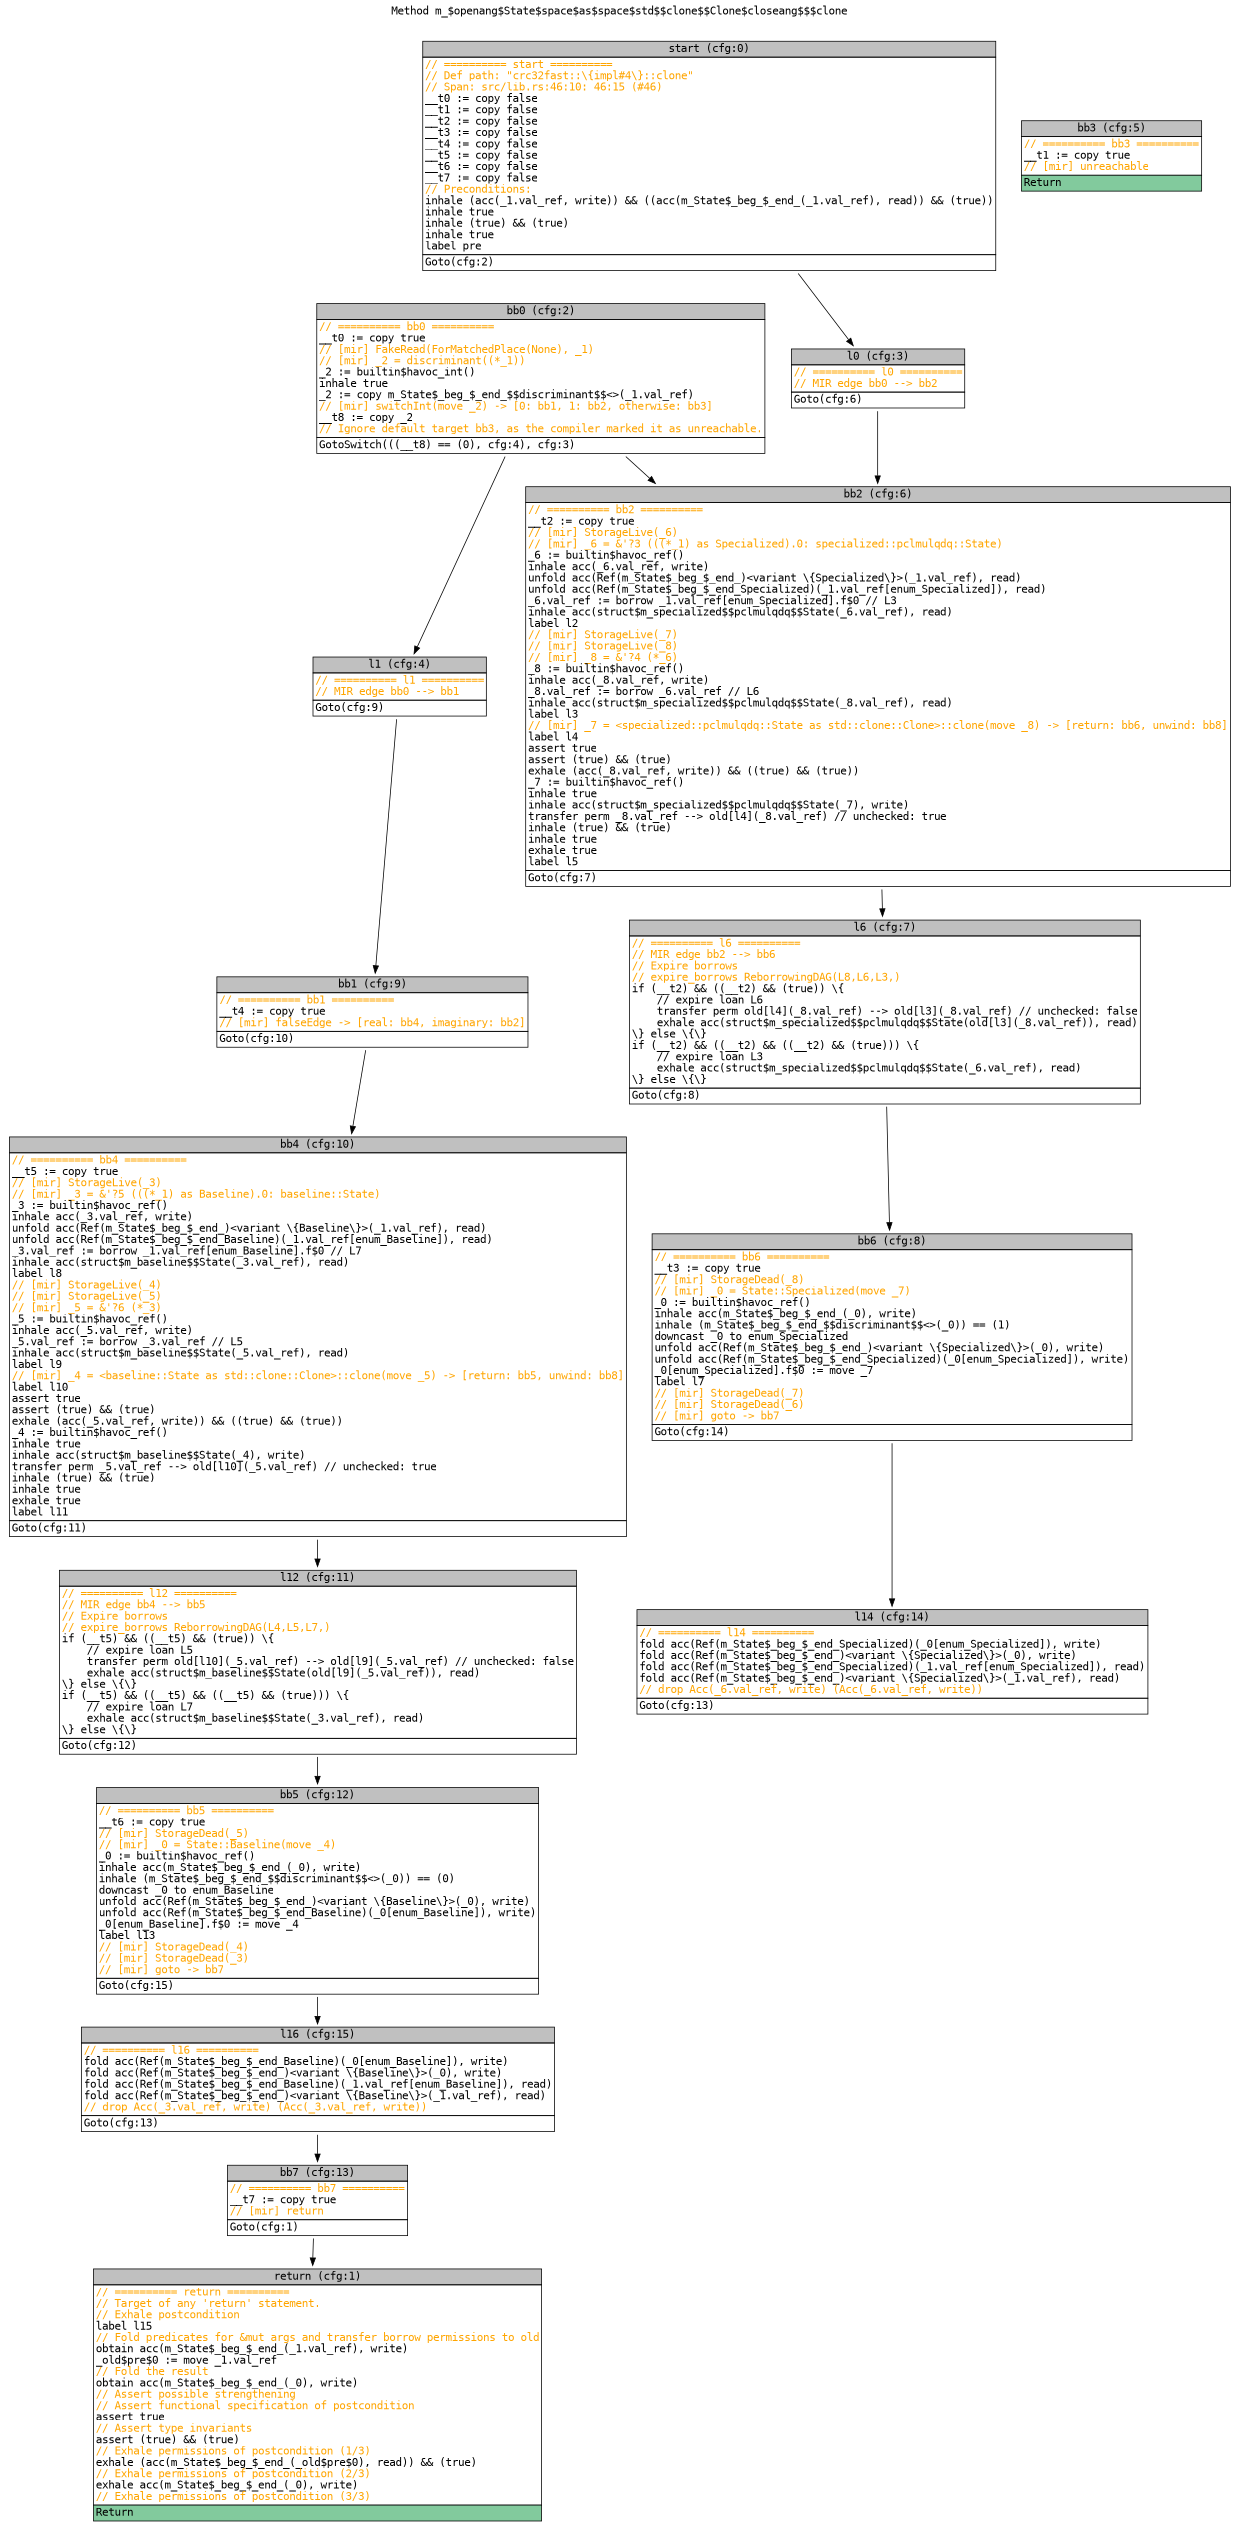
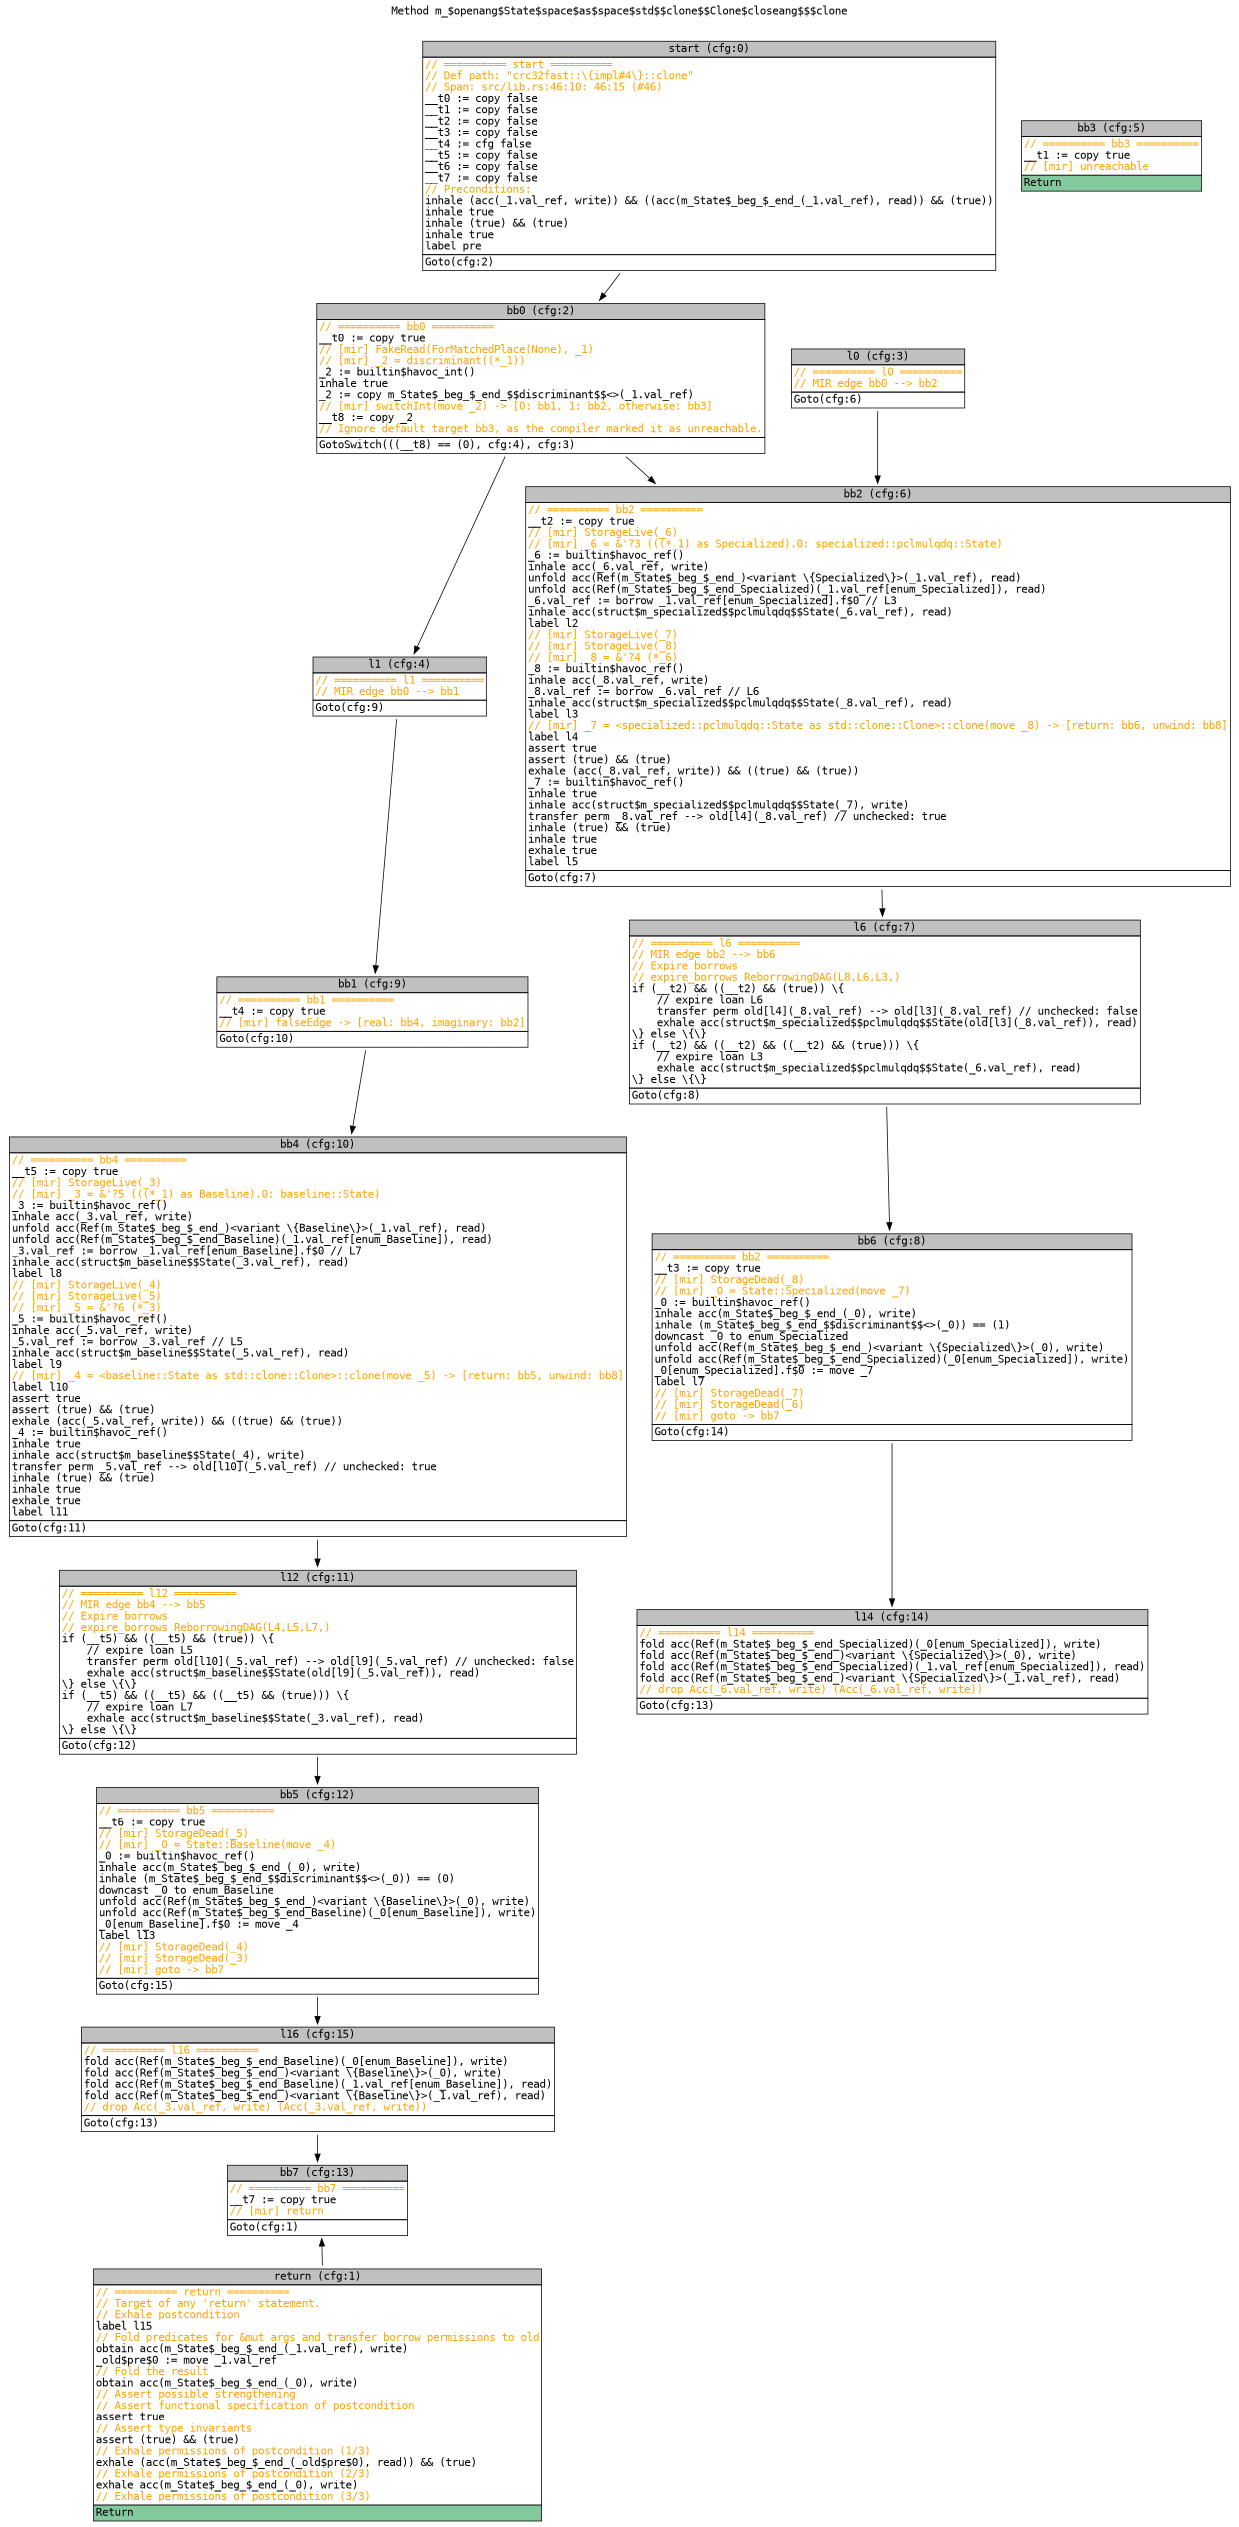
node "start (cfg:0)": text "__t4 := copy false" -> "__t4 := cfg false"
edge "start (cfg:0)" -> "l0 (cfg:3)": now "start (cfg:0)" -> "bb0 (cfg:2)"
node "bb6 (cfg:8)": text "// ========== bb6 ==========" -> "// ========== bb2 =========="
edge "bb7 (cfg:13)" -> "return (cfg:1)": reversed
